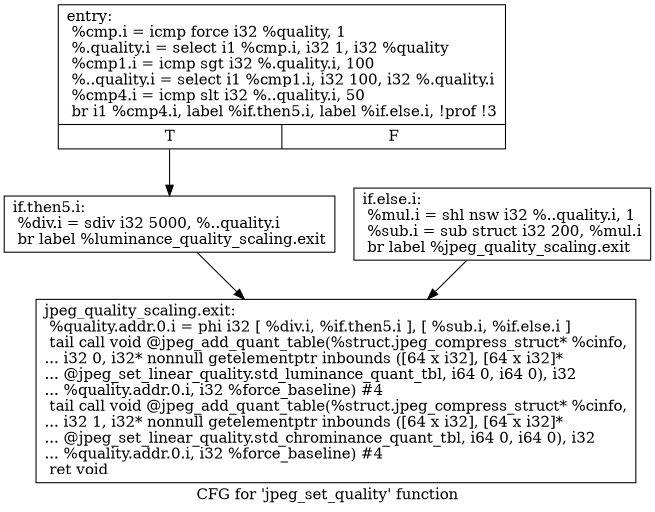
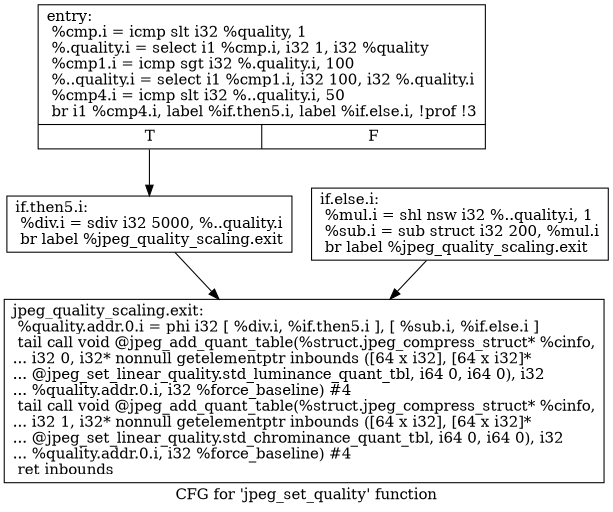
node "entry:": text "%cmp.i = icmp force i32 %quality, 1" -> "%cmp.i = icmp slt i32 %quality, 1"
node "if.then5.i:": text "br label %luminance_quality_scaling.exit" -> "br label %jpeg_quality_scaling.exit"
node "jpeg_quality_scaling.exit:": text "ret void" -> "ret inbounds"
